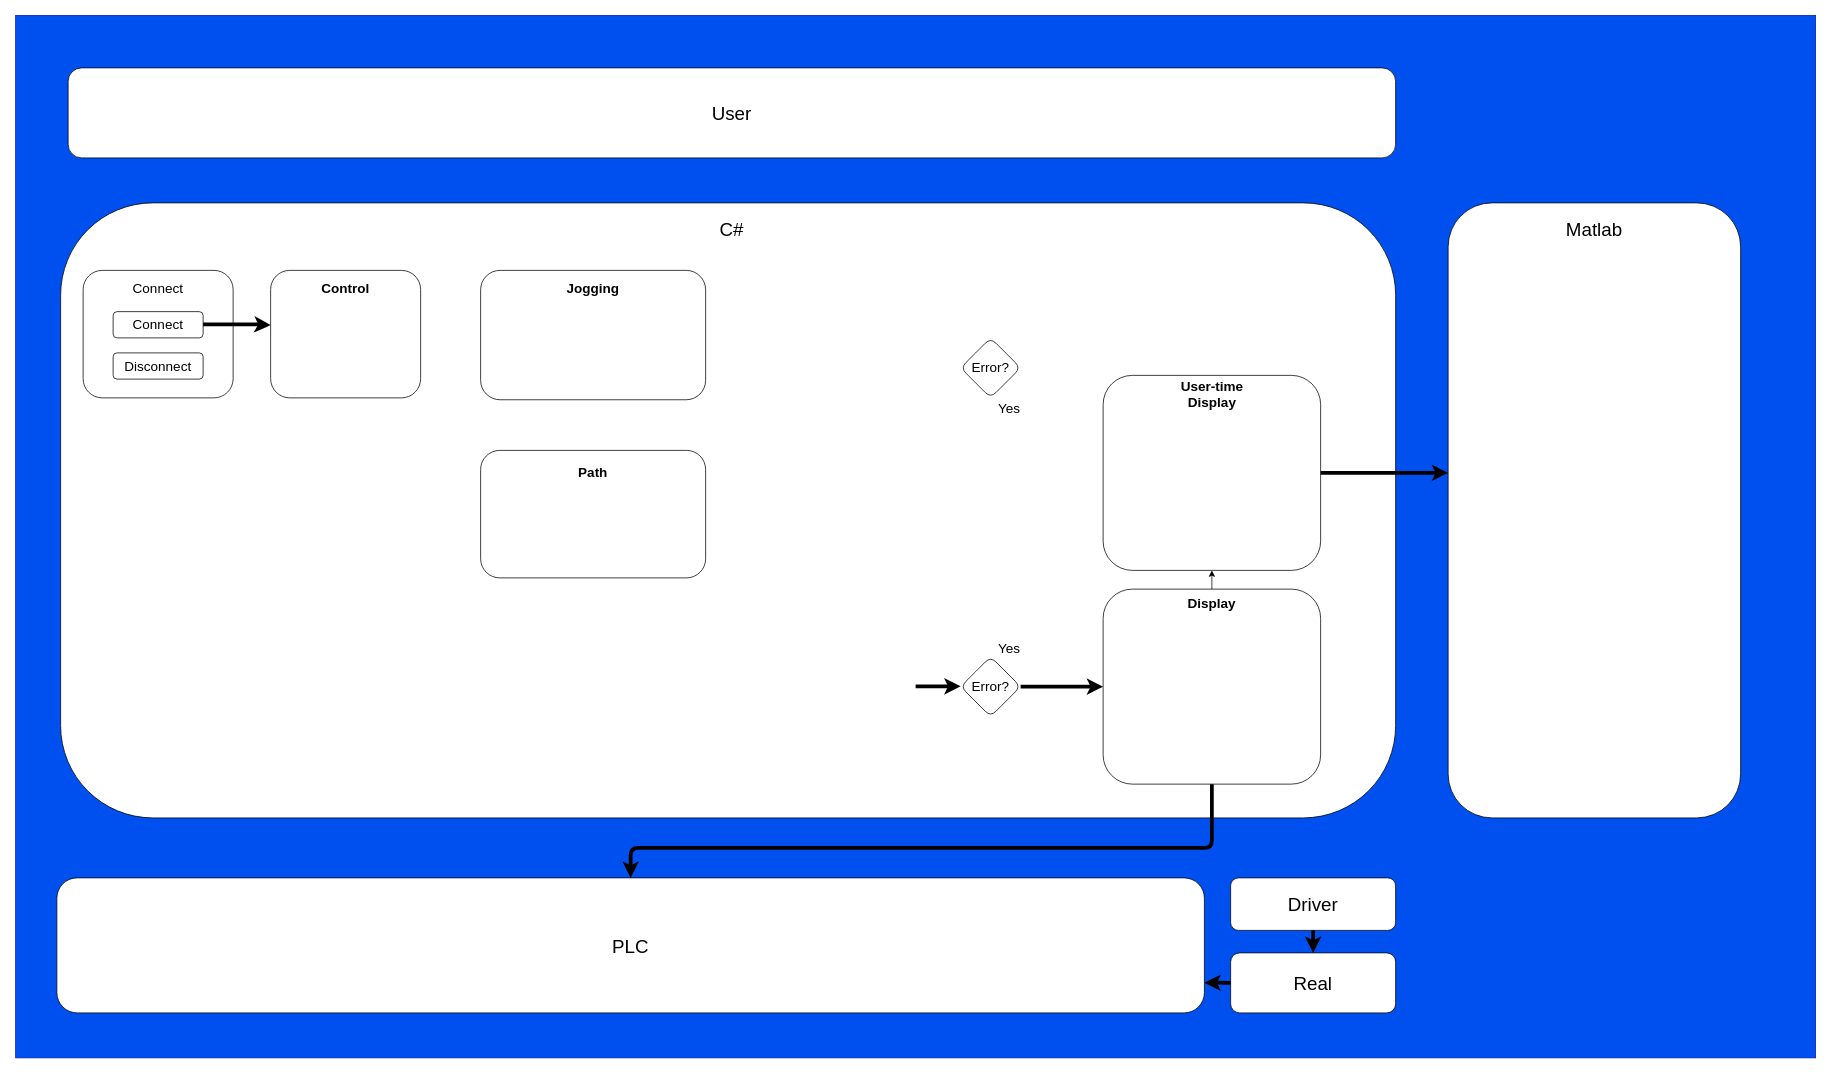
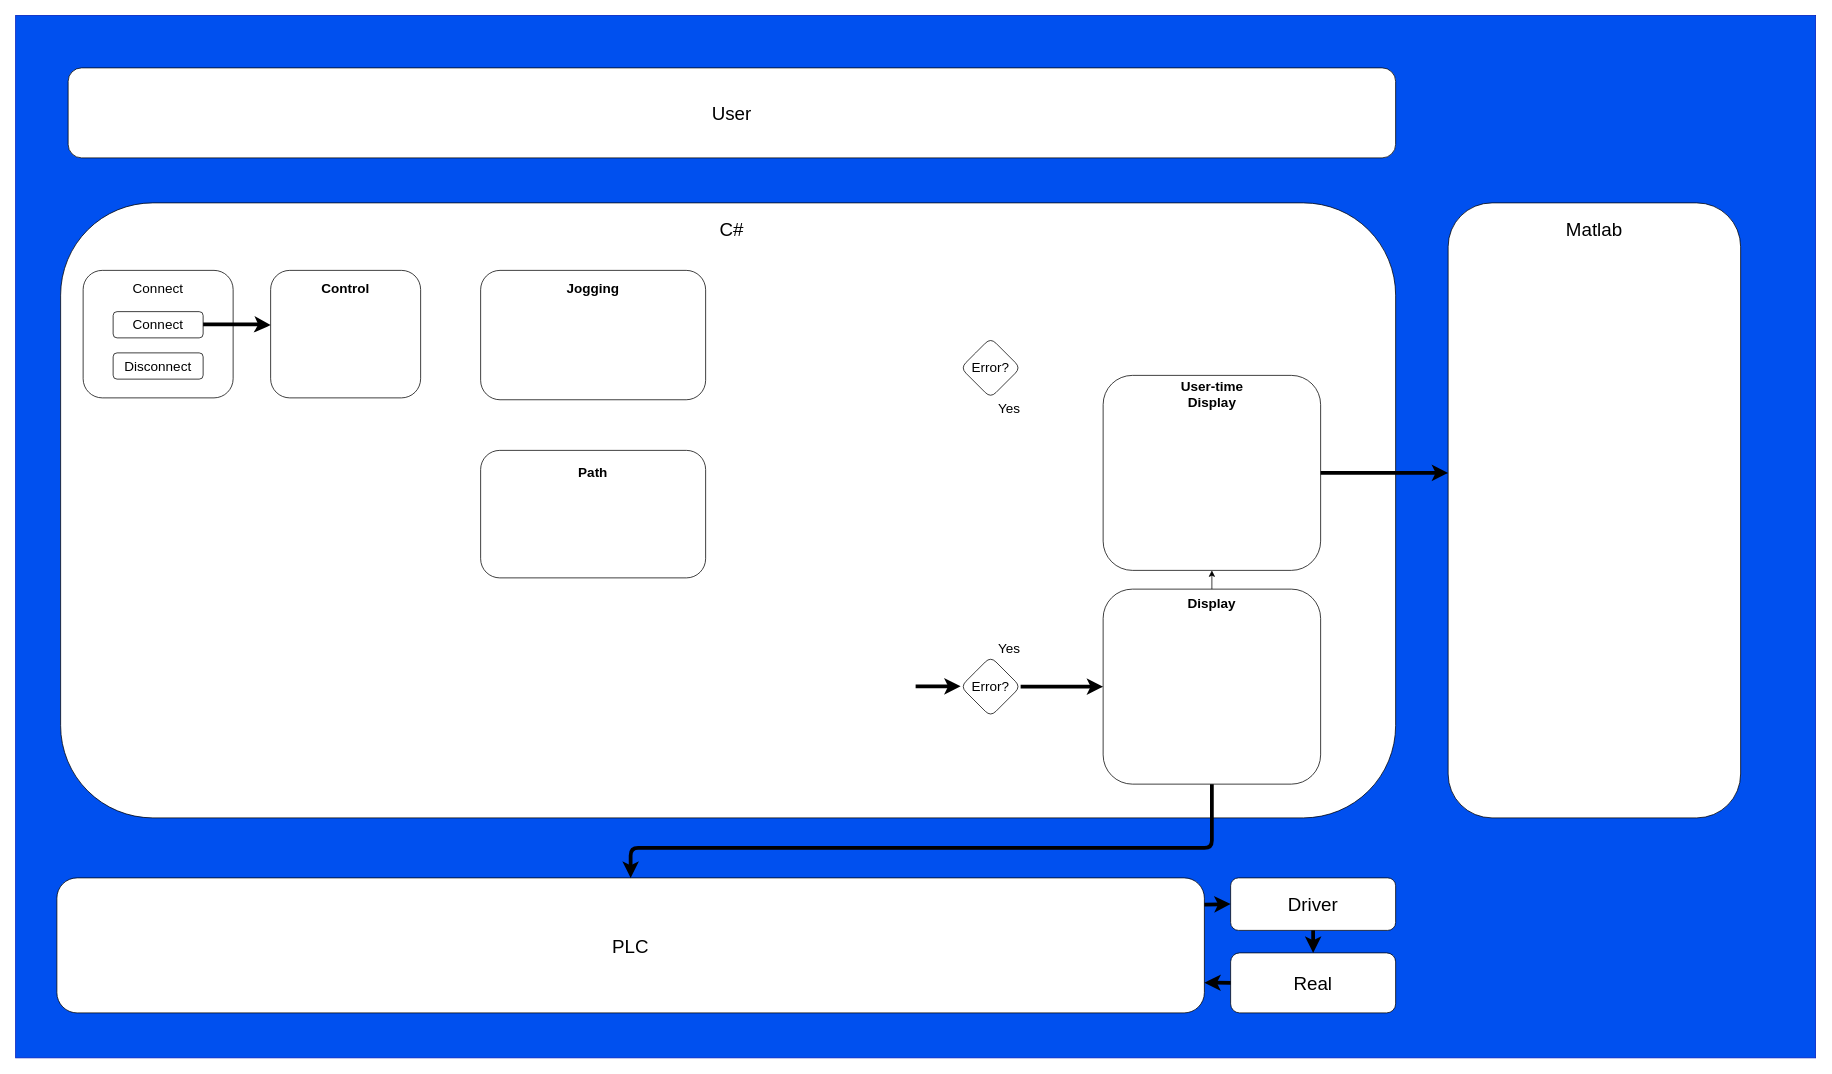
edge "PLC" -> "Driver": added
